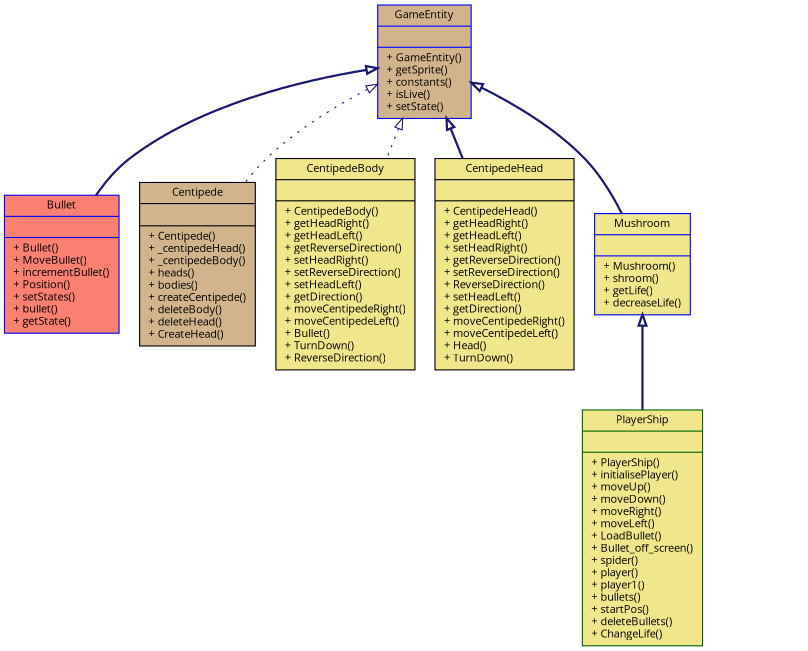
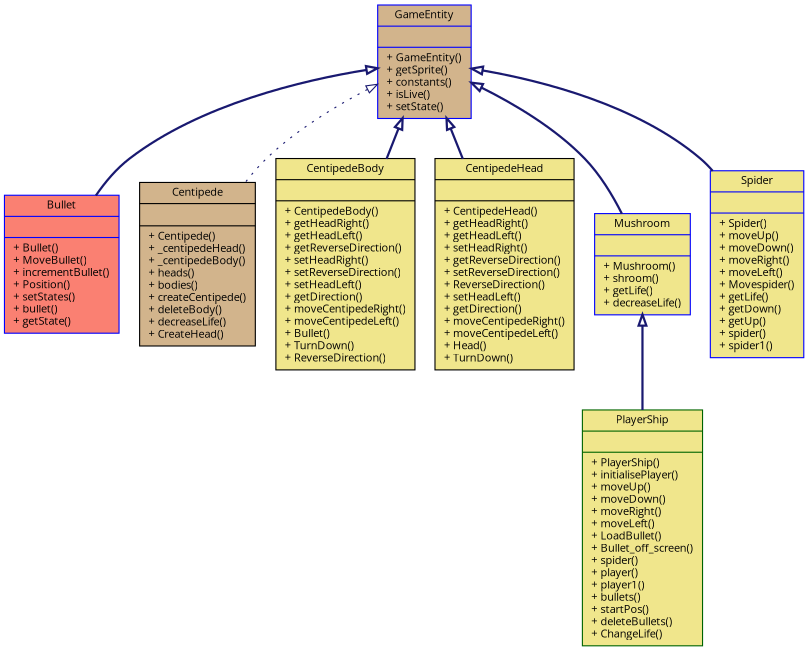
edge "CentipedeBody" -> "GameEntity": style dotted -> bold
node "Spider": added
node "Centipede": text "+ deleteHead()" -> "+ decreaseLife()"
